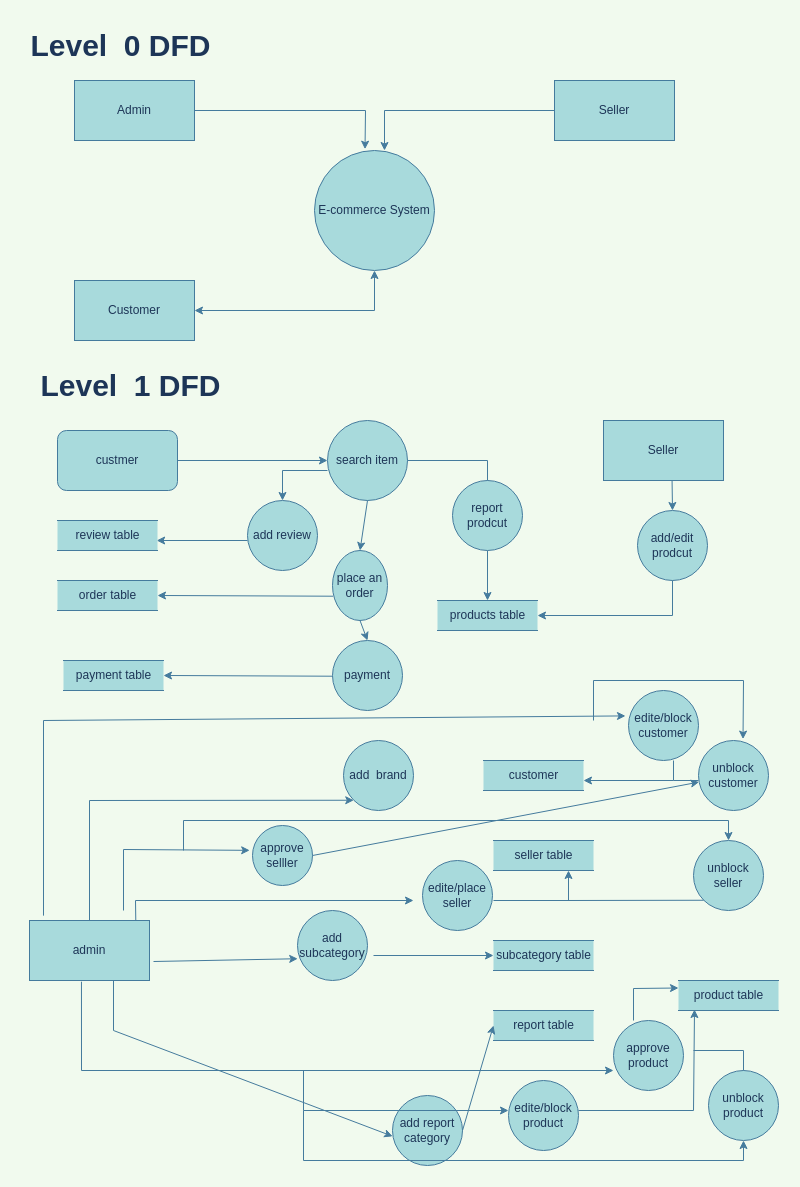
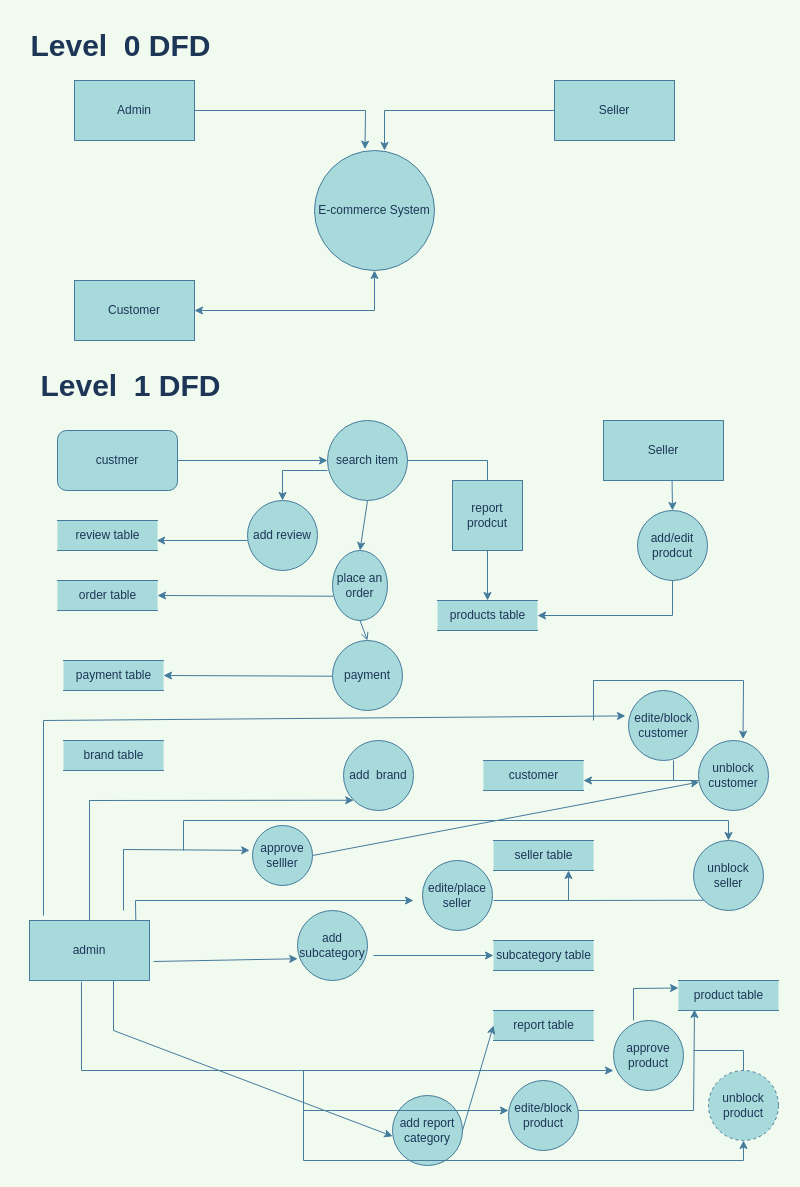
node "report prodcut": shape ellipse -> rectangle
edge "place an order" -> "payment": arrowhead classic -> open
node "brand table": added
node "unblock product": style solid -> dashed
